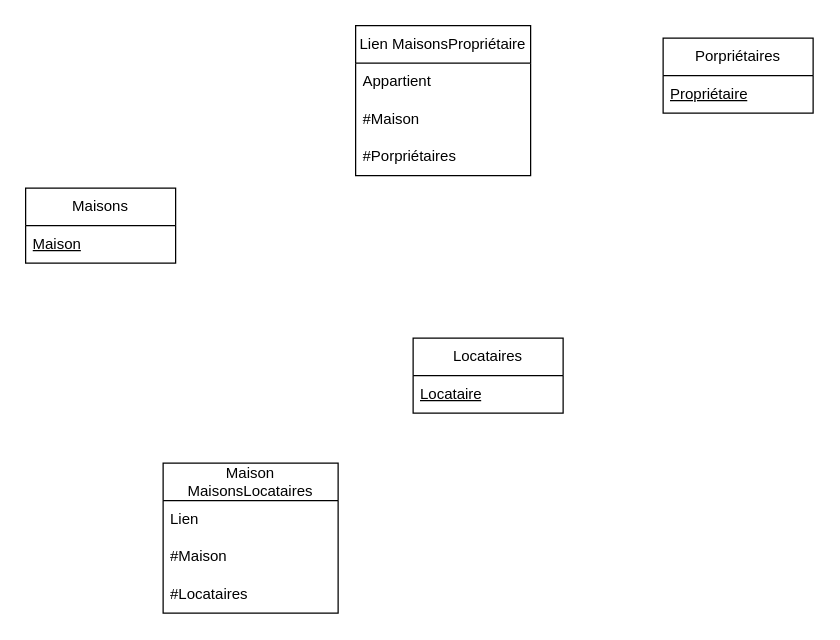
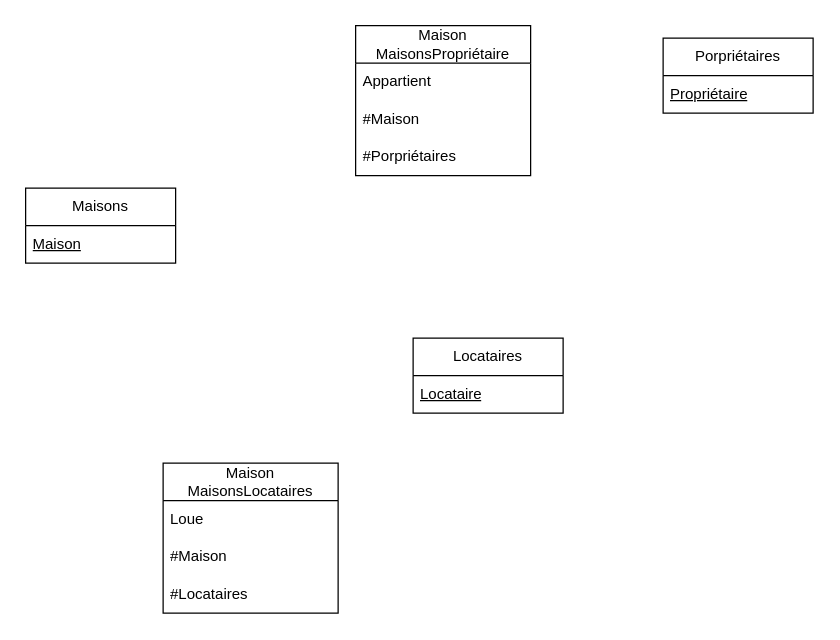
node "Lien MaisonsPropriétaire": label "Lien MaisonsPropriétaire" -> "Maison MaisonsPropriétaire"
node "Lien": label "Lien" -> "Loue"
